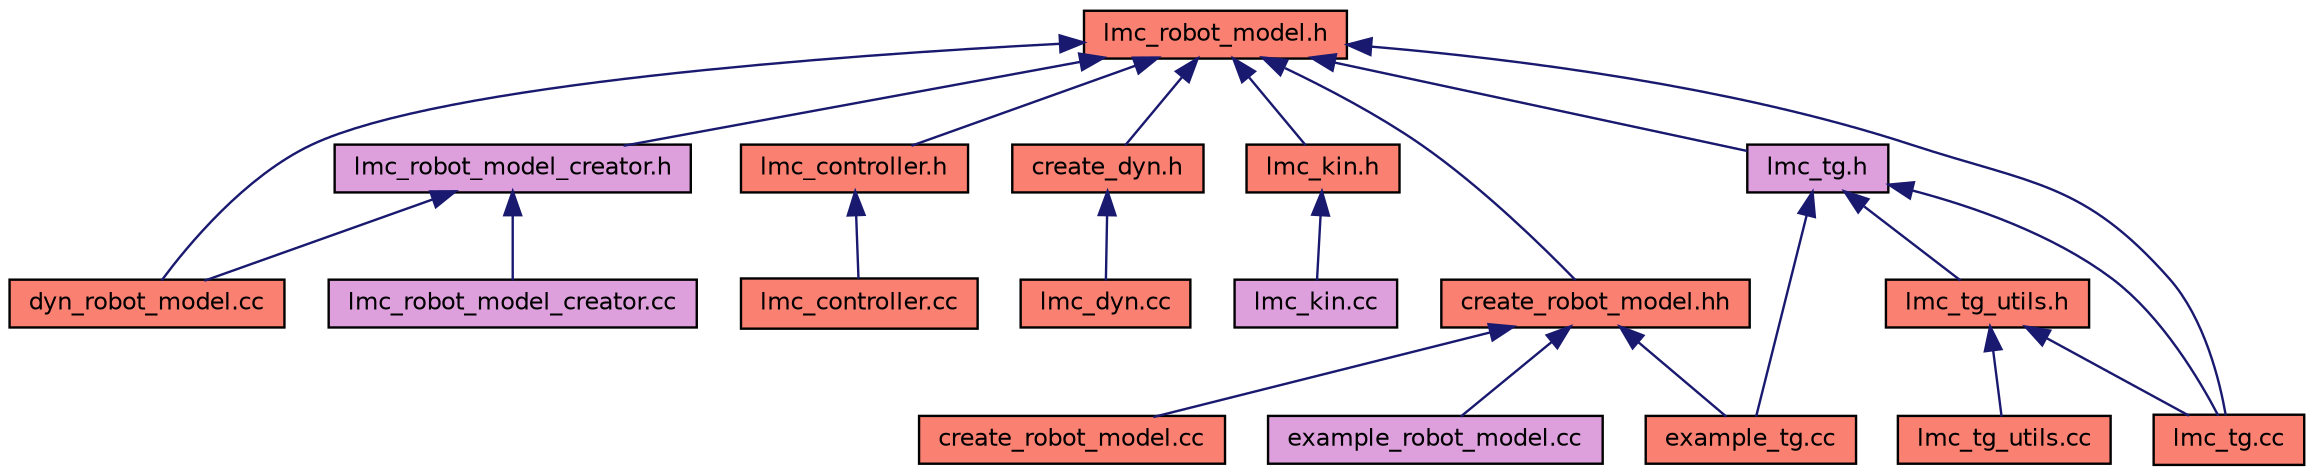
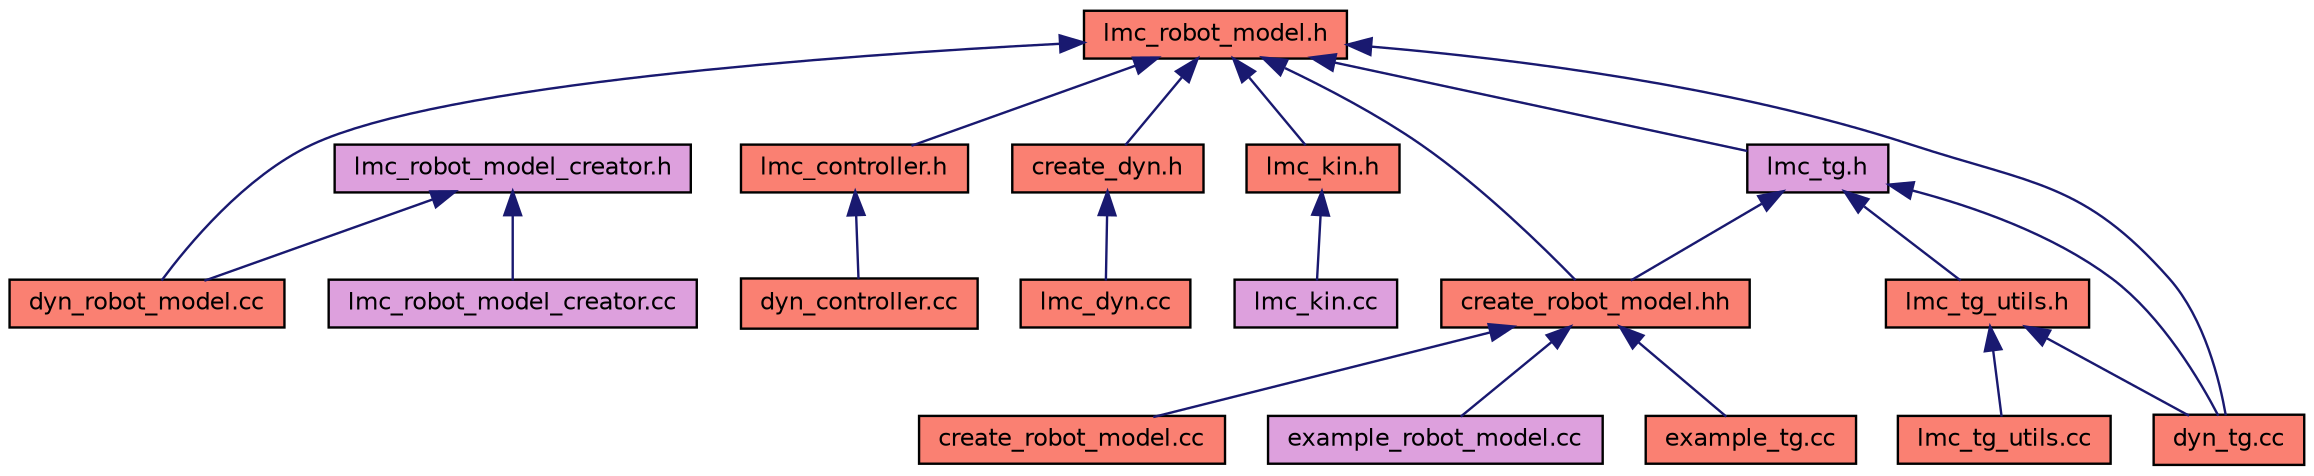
edge "lmc_robot_model_creator.h" -> "lmc_robot_model.h": removed
node "lmc_controller.cc": label "lmc_controller.cc" -> "dyn_controller.cc"
edge "example_tg.cc" -> "lmc_tg.h": now "create_robot_model.hh" -> "lmc_tg.h"
node "lmc_tg.cc": label "lmc_tg.cc" -> "dyn_tg.cc"
